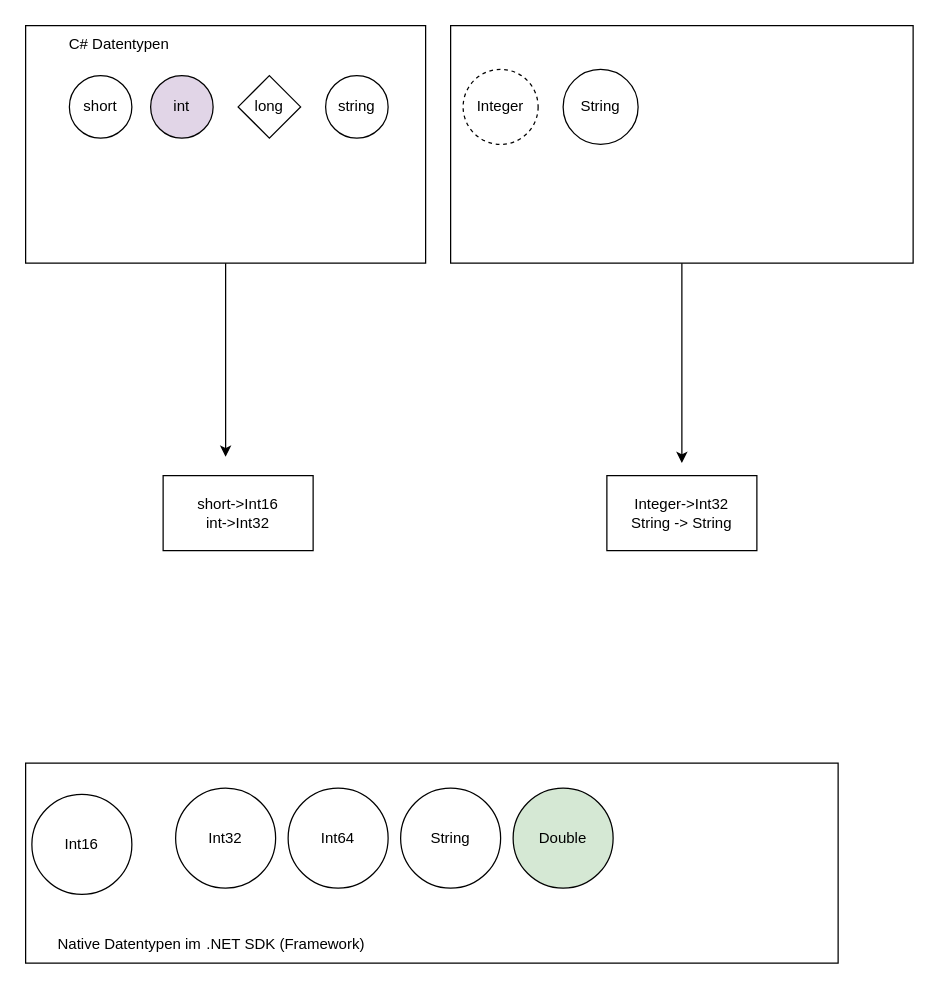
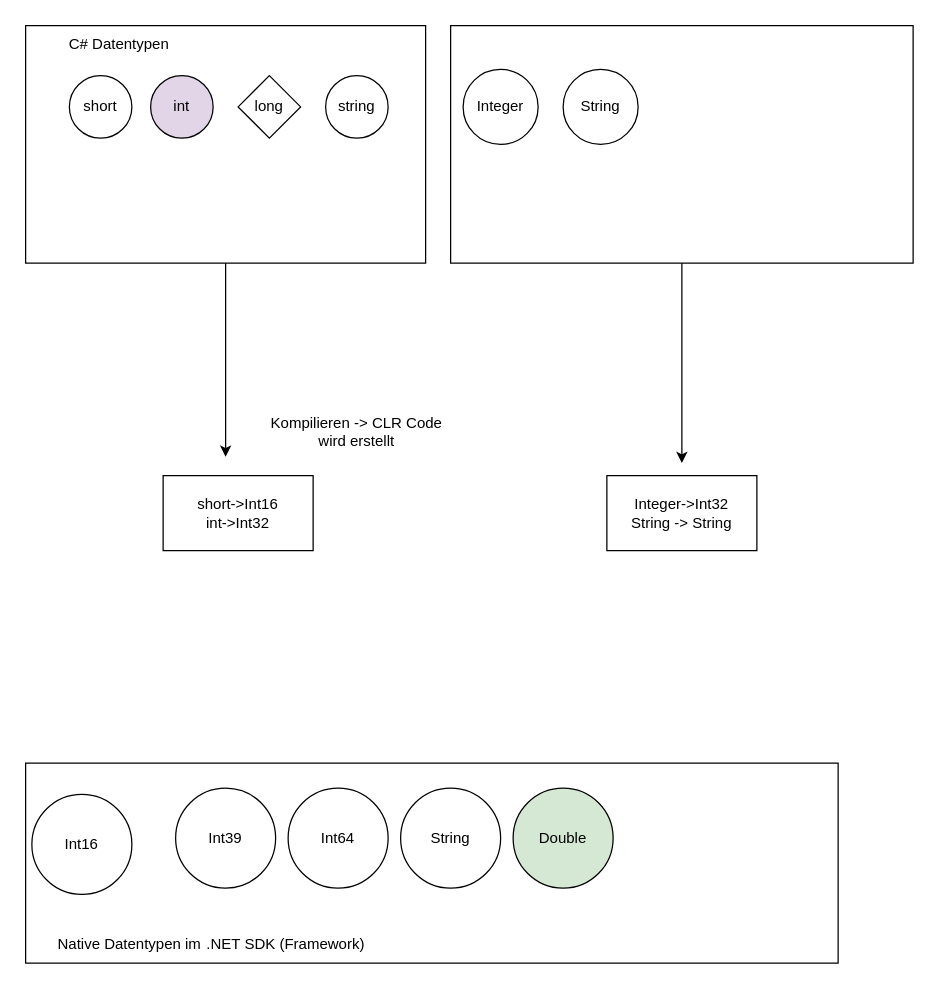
node "Integer": style dashed -> solid
node "Kompilieren -> CLR Code wird erstellt": added
node "Int32": label "Int32" -> "Int39"
